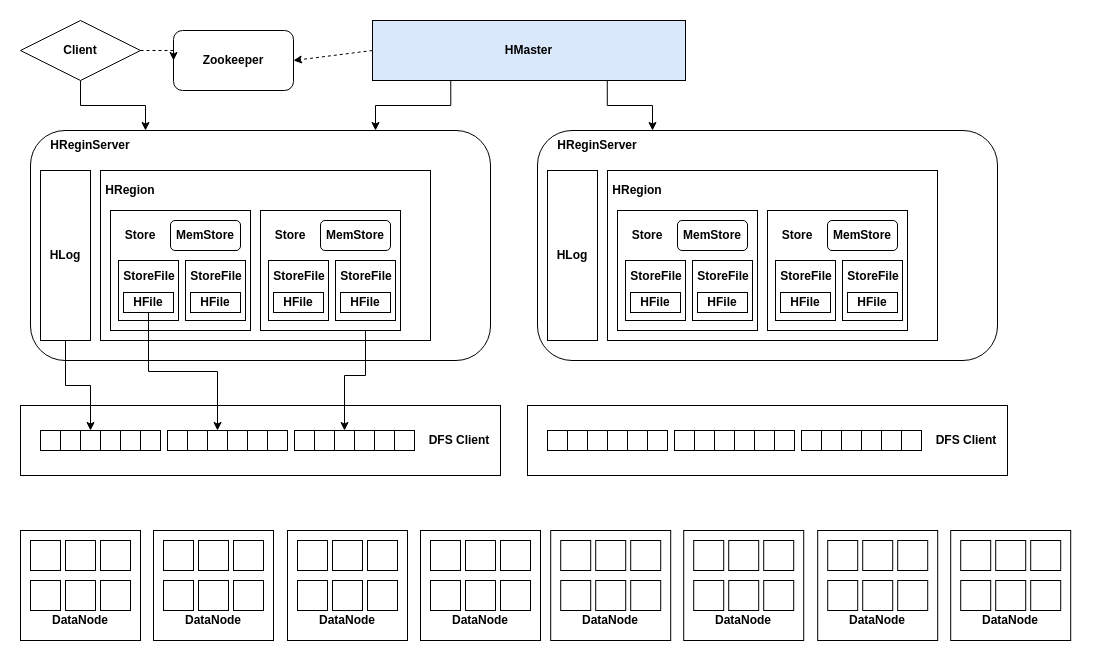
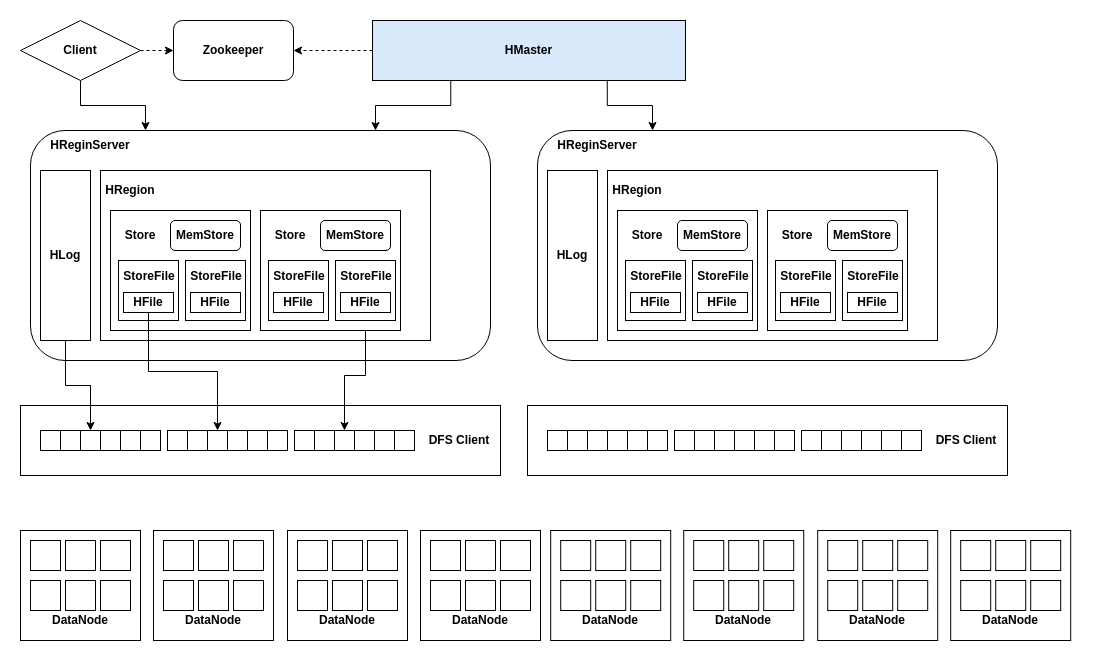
node "Zookeeper": moved (234, 61) -> (234, 51)
